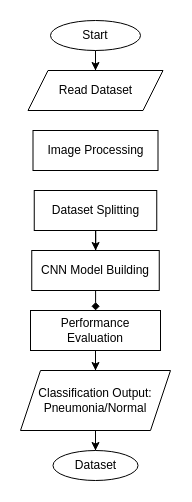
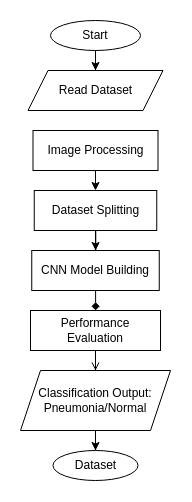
edge "Image Processing" -> "Dataset Splitting": added
edge "Performance Evaluation" -> "Classification Output: Pneumonia/Normal": arrowhead classic -> open
